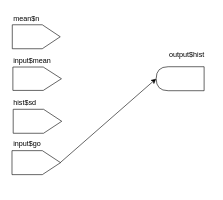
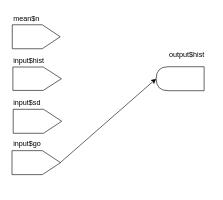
node "input$mean": label "input$mean" -> "input$hist"
node "hist$sd": label "hist$sd" -> "input$sd"
